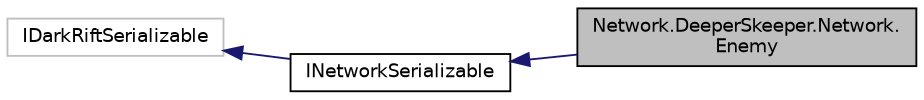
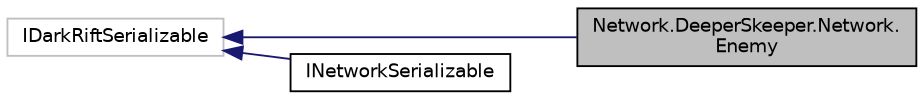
edge "Network.DeeperSkeeper.Network. Enemy" -> "INetworkSerializable": now "Network.DeeperSkeeper.Network. Enemy" -> "IDarkRiftSerializable"
